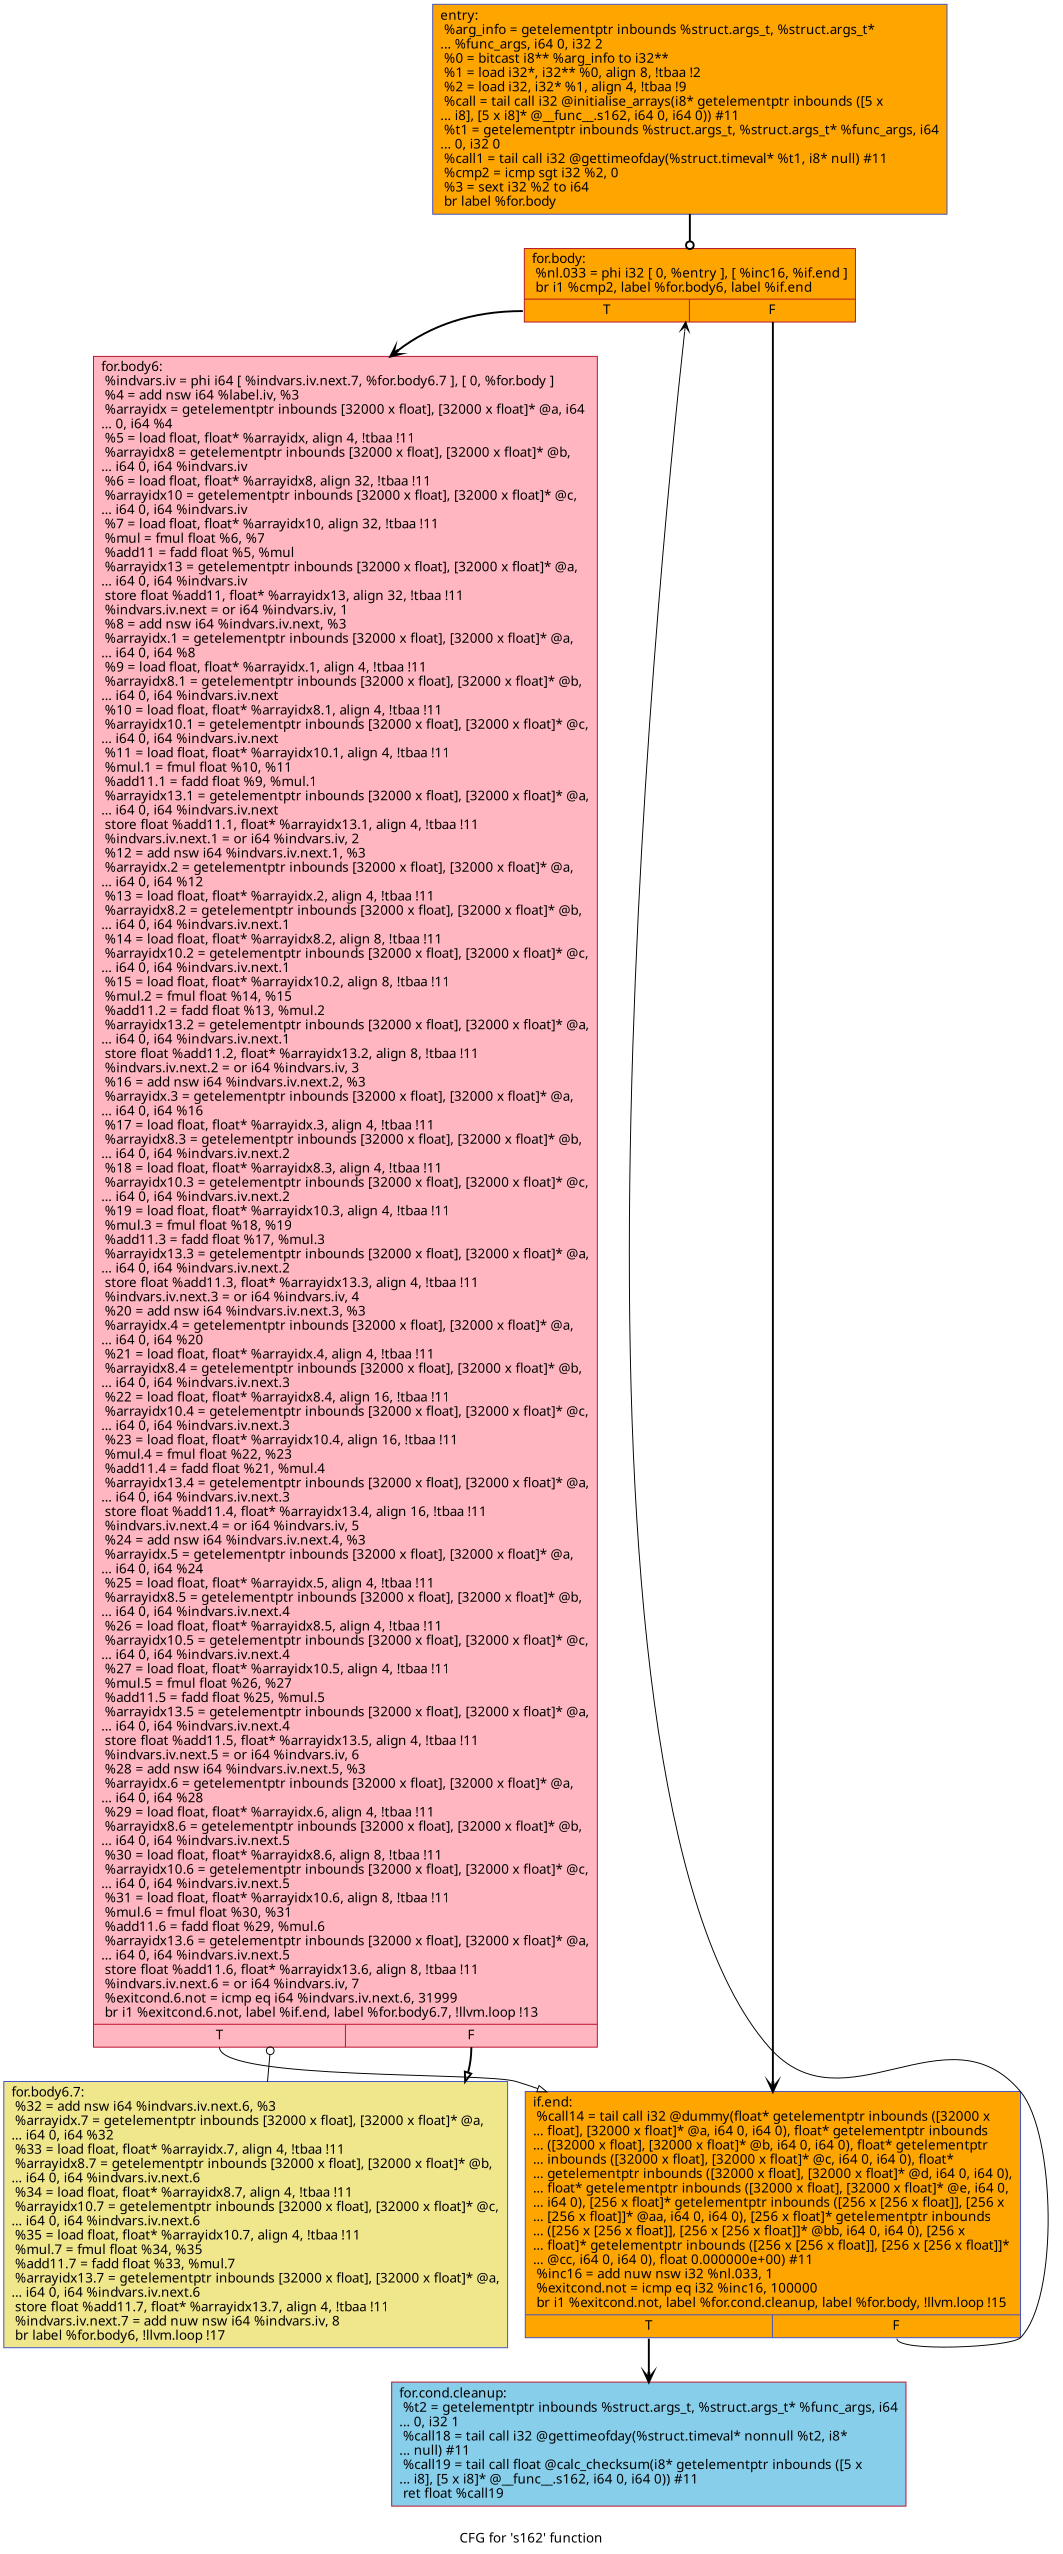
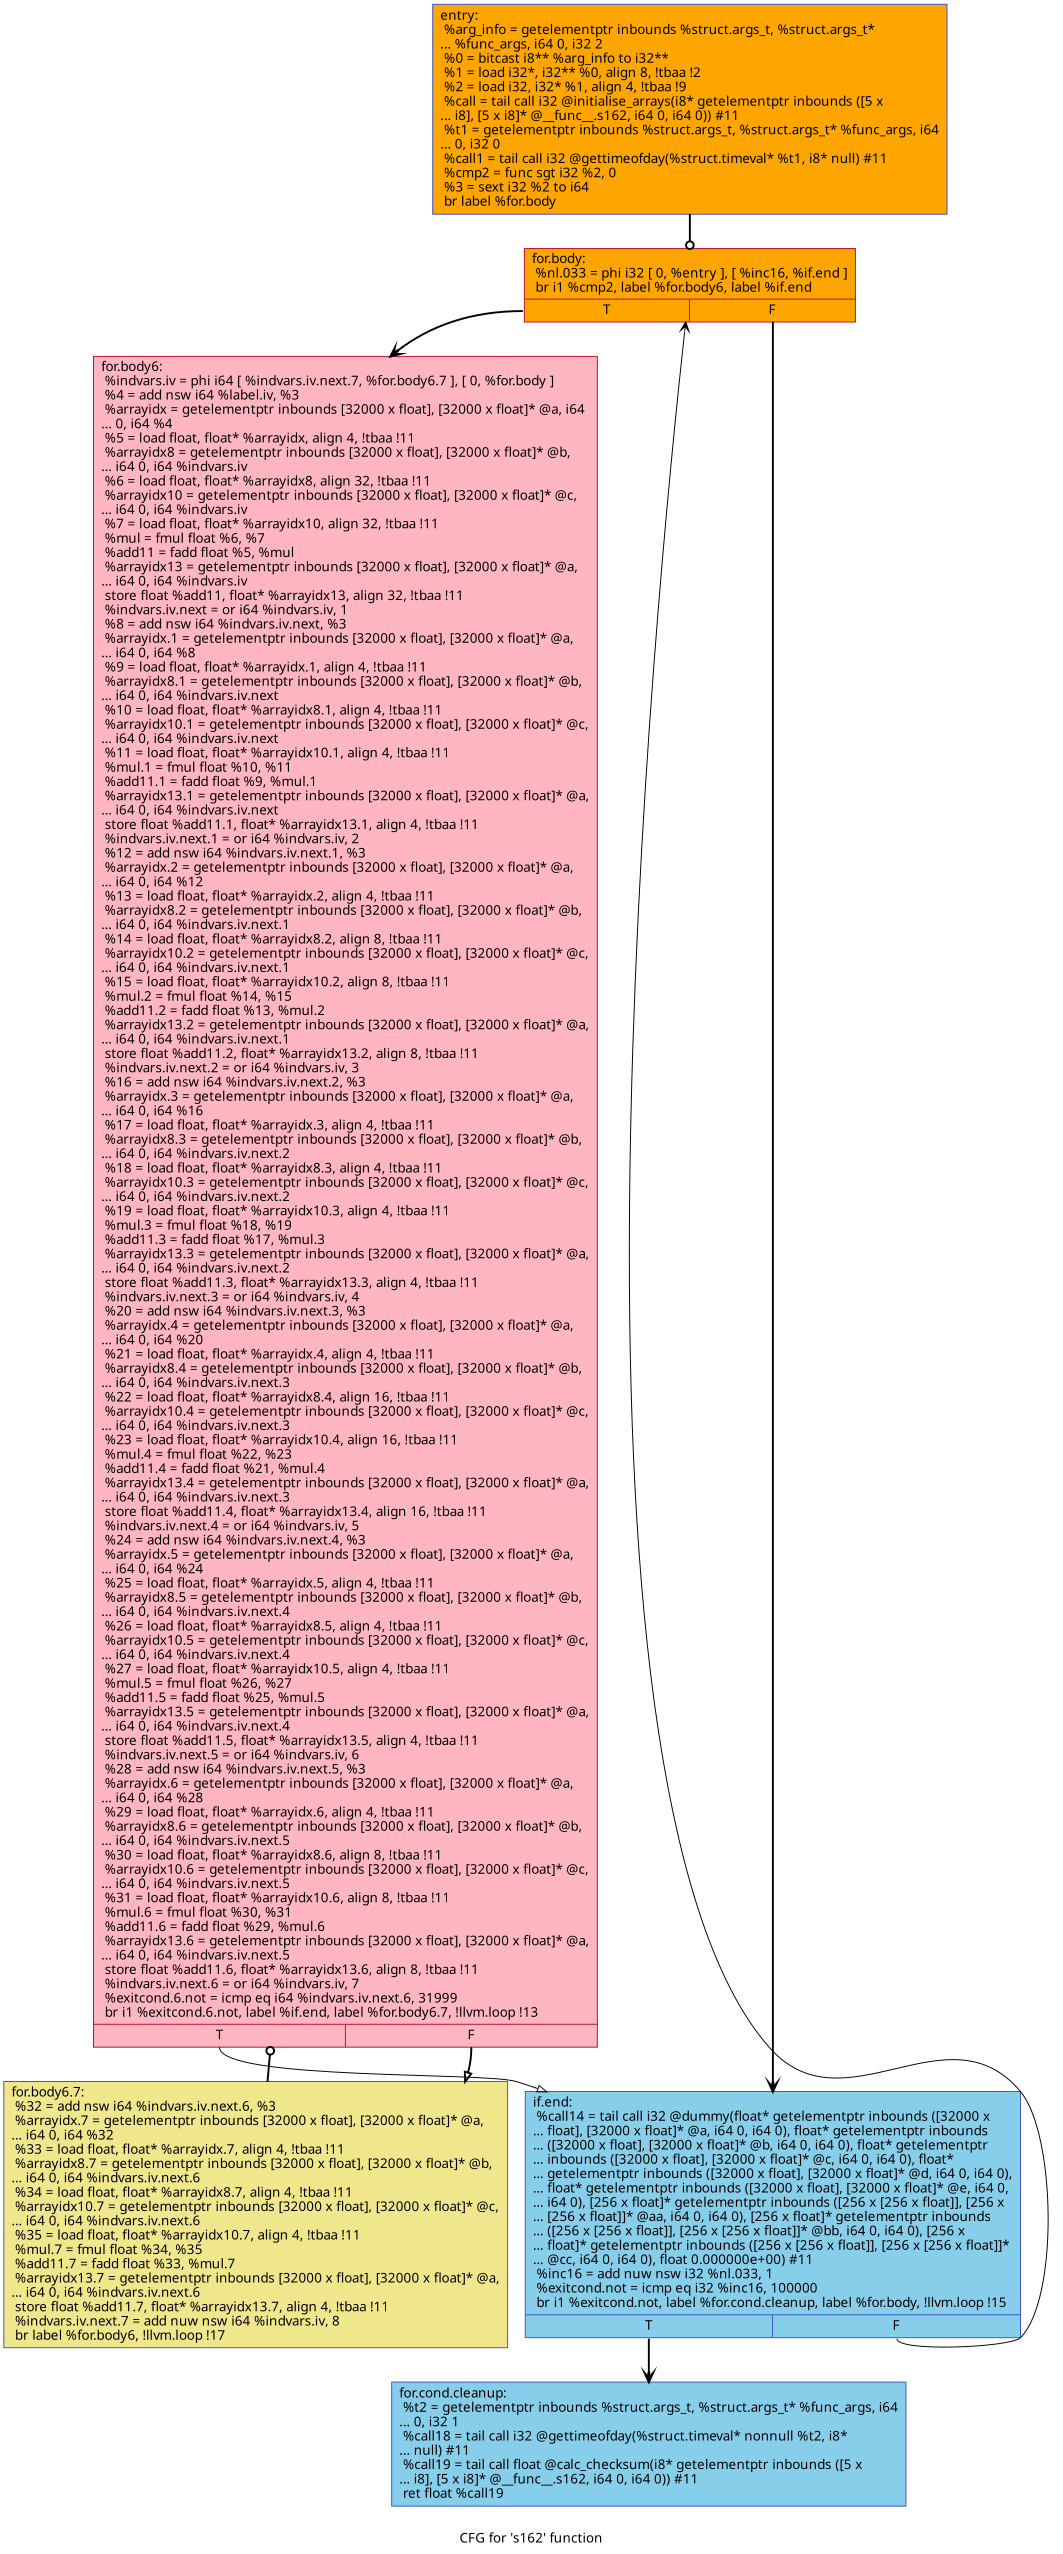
node "entry:": text "%cmp2 = icmp sgt i32 %2, 0" -> "%cmp2 = func sgt i32 %2, 0"
edge "for.body6.7:" -> "for.body6:": style solid -> bold
node "if.end:": fillcolor orange -> skyblue
node "for.cond.cleanup:": color #b70d28ff -> #3d50c3ff
